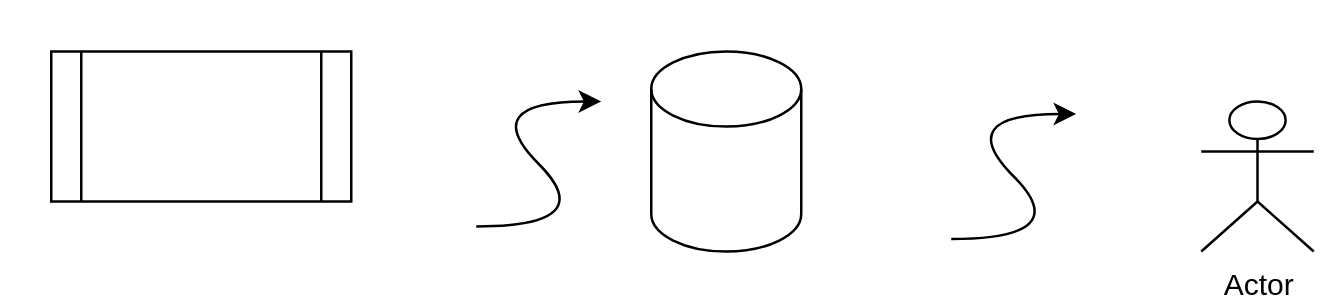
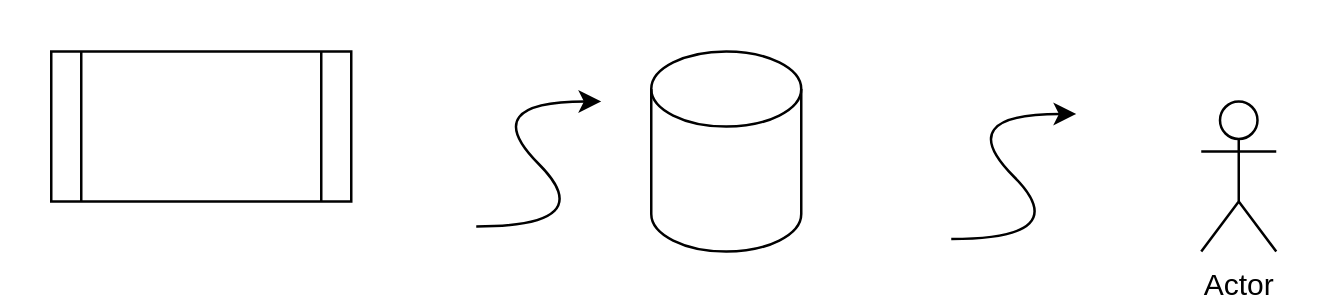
node "Actor": size 113x150 -> 75x150
